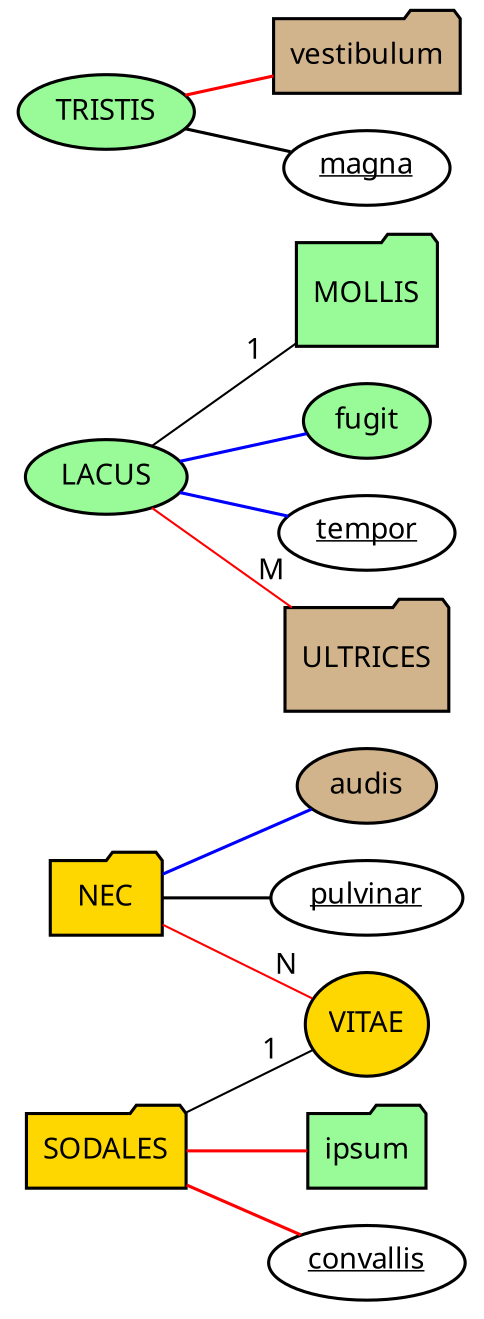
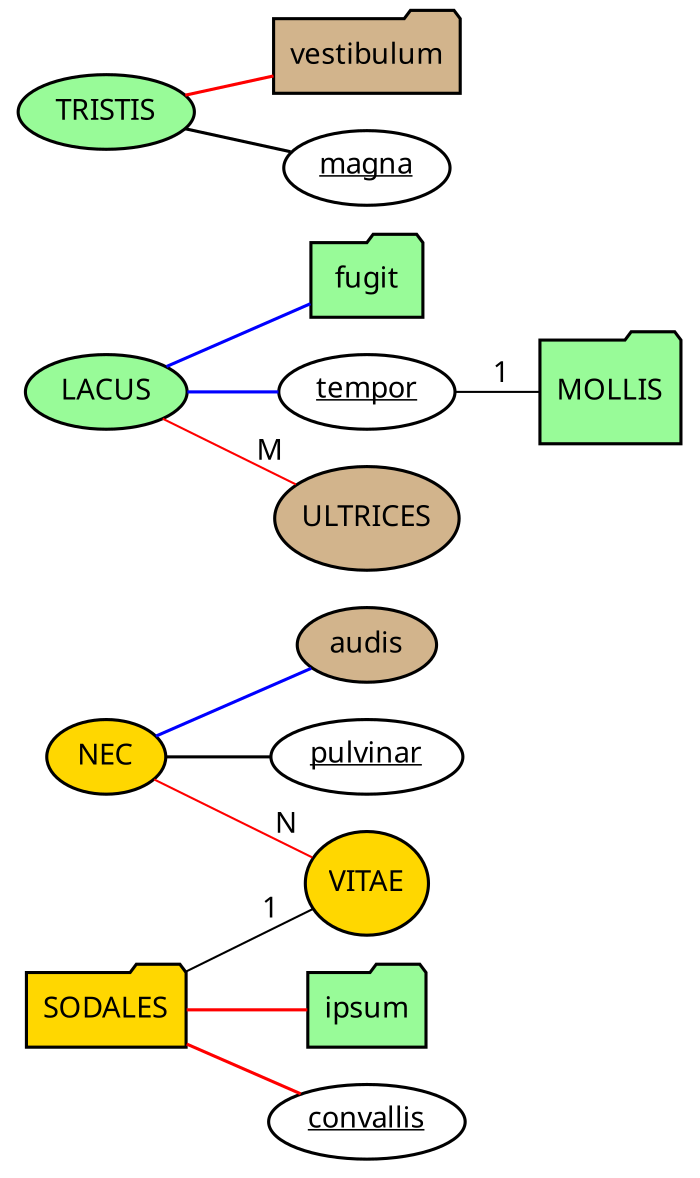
edge "MOLLIS" -- "LACUS": now "MOLLIS" -- "tempor"
node "fugit": shape ellipse -> folder
node "ULTRICES": shape folder -> ellipse
node "NEC": shape folder -> ellipse
